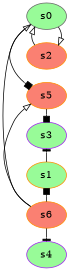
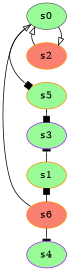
node "s5": fillcolor salmon -> palegreen
edge "s6" -> "s5": removed
